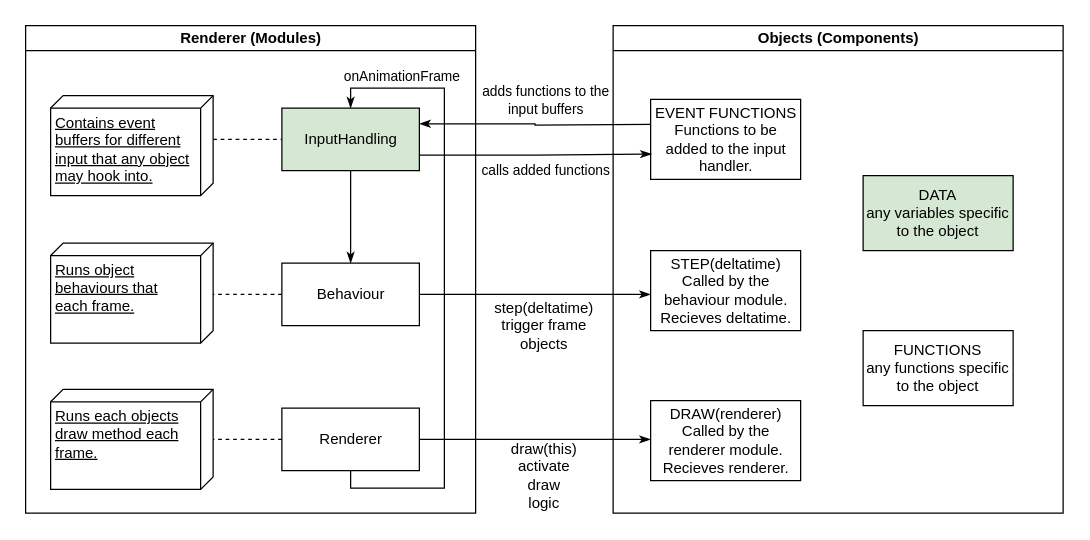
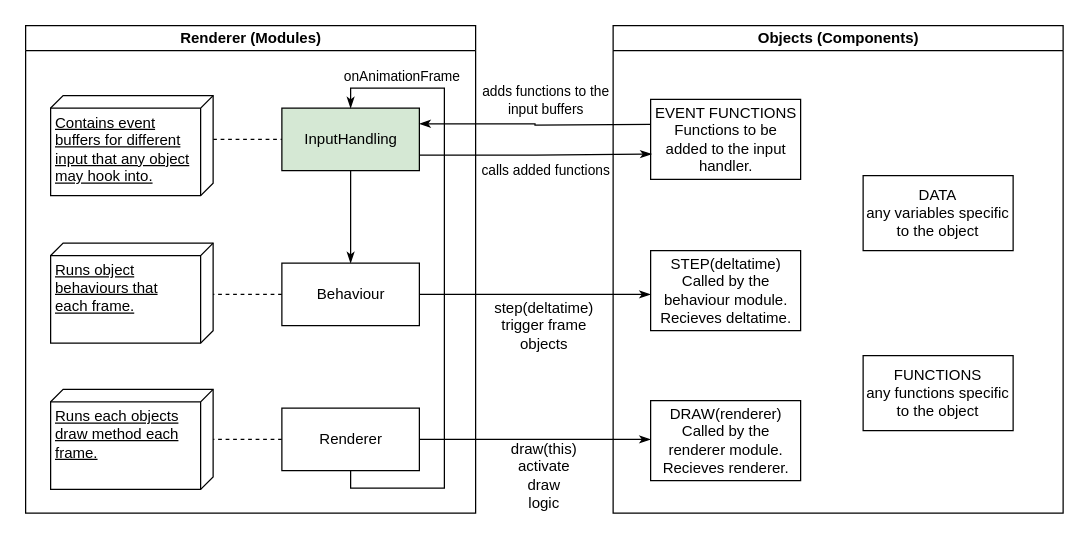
node "DATA any variables specific to the object": fillcolor #d5e8d4 -> #ffffff
node "FUNCTIONS any functions specific to the object": moved (938, 368) -> (938, 393)
